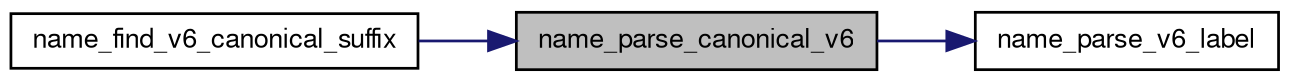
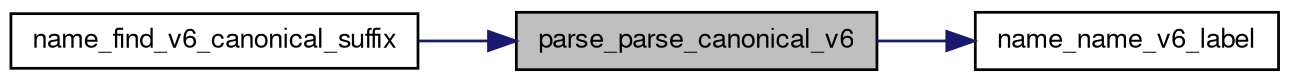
node "name_parse_canonical_v6": label "name_parse_canonical_v6" -> "parse_parse_canonical_v6"
node "name_parse_v6_label": label "name_parse_v6_label" -> "name_name_v6_label"
